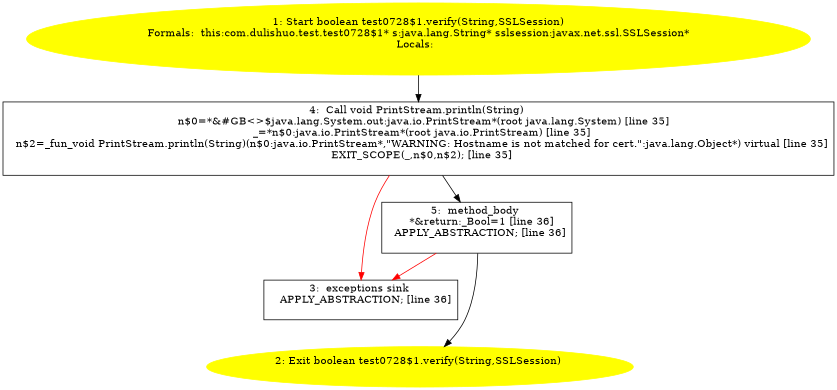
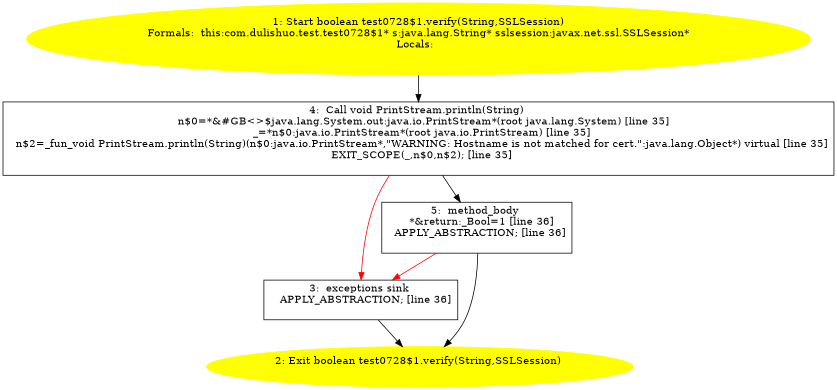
edge "3:  exceptions sink APPLY_ABSTRACTION; [line 36]" -> "2: Exit boolean test0728$1.verify(String,SSLSession)": added
